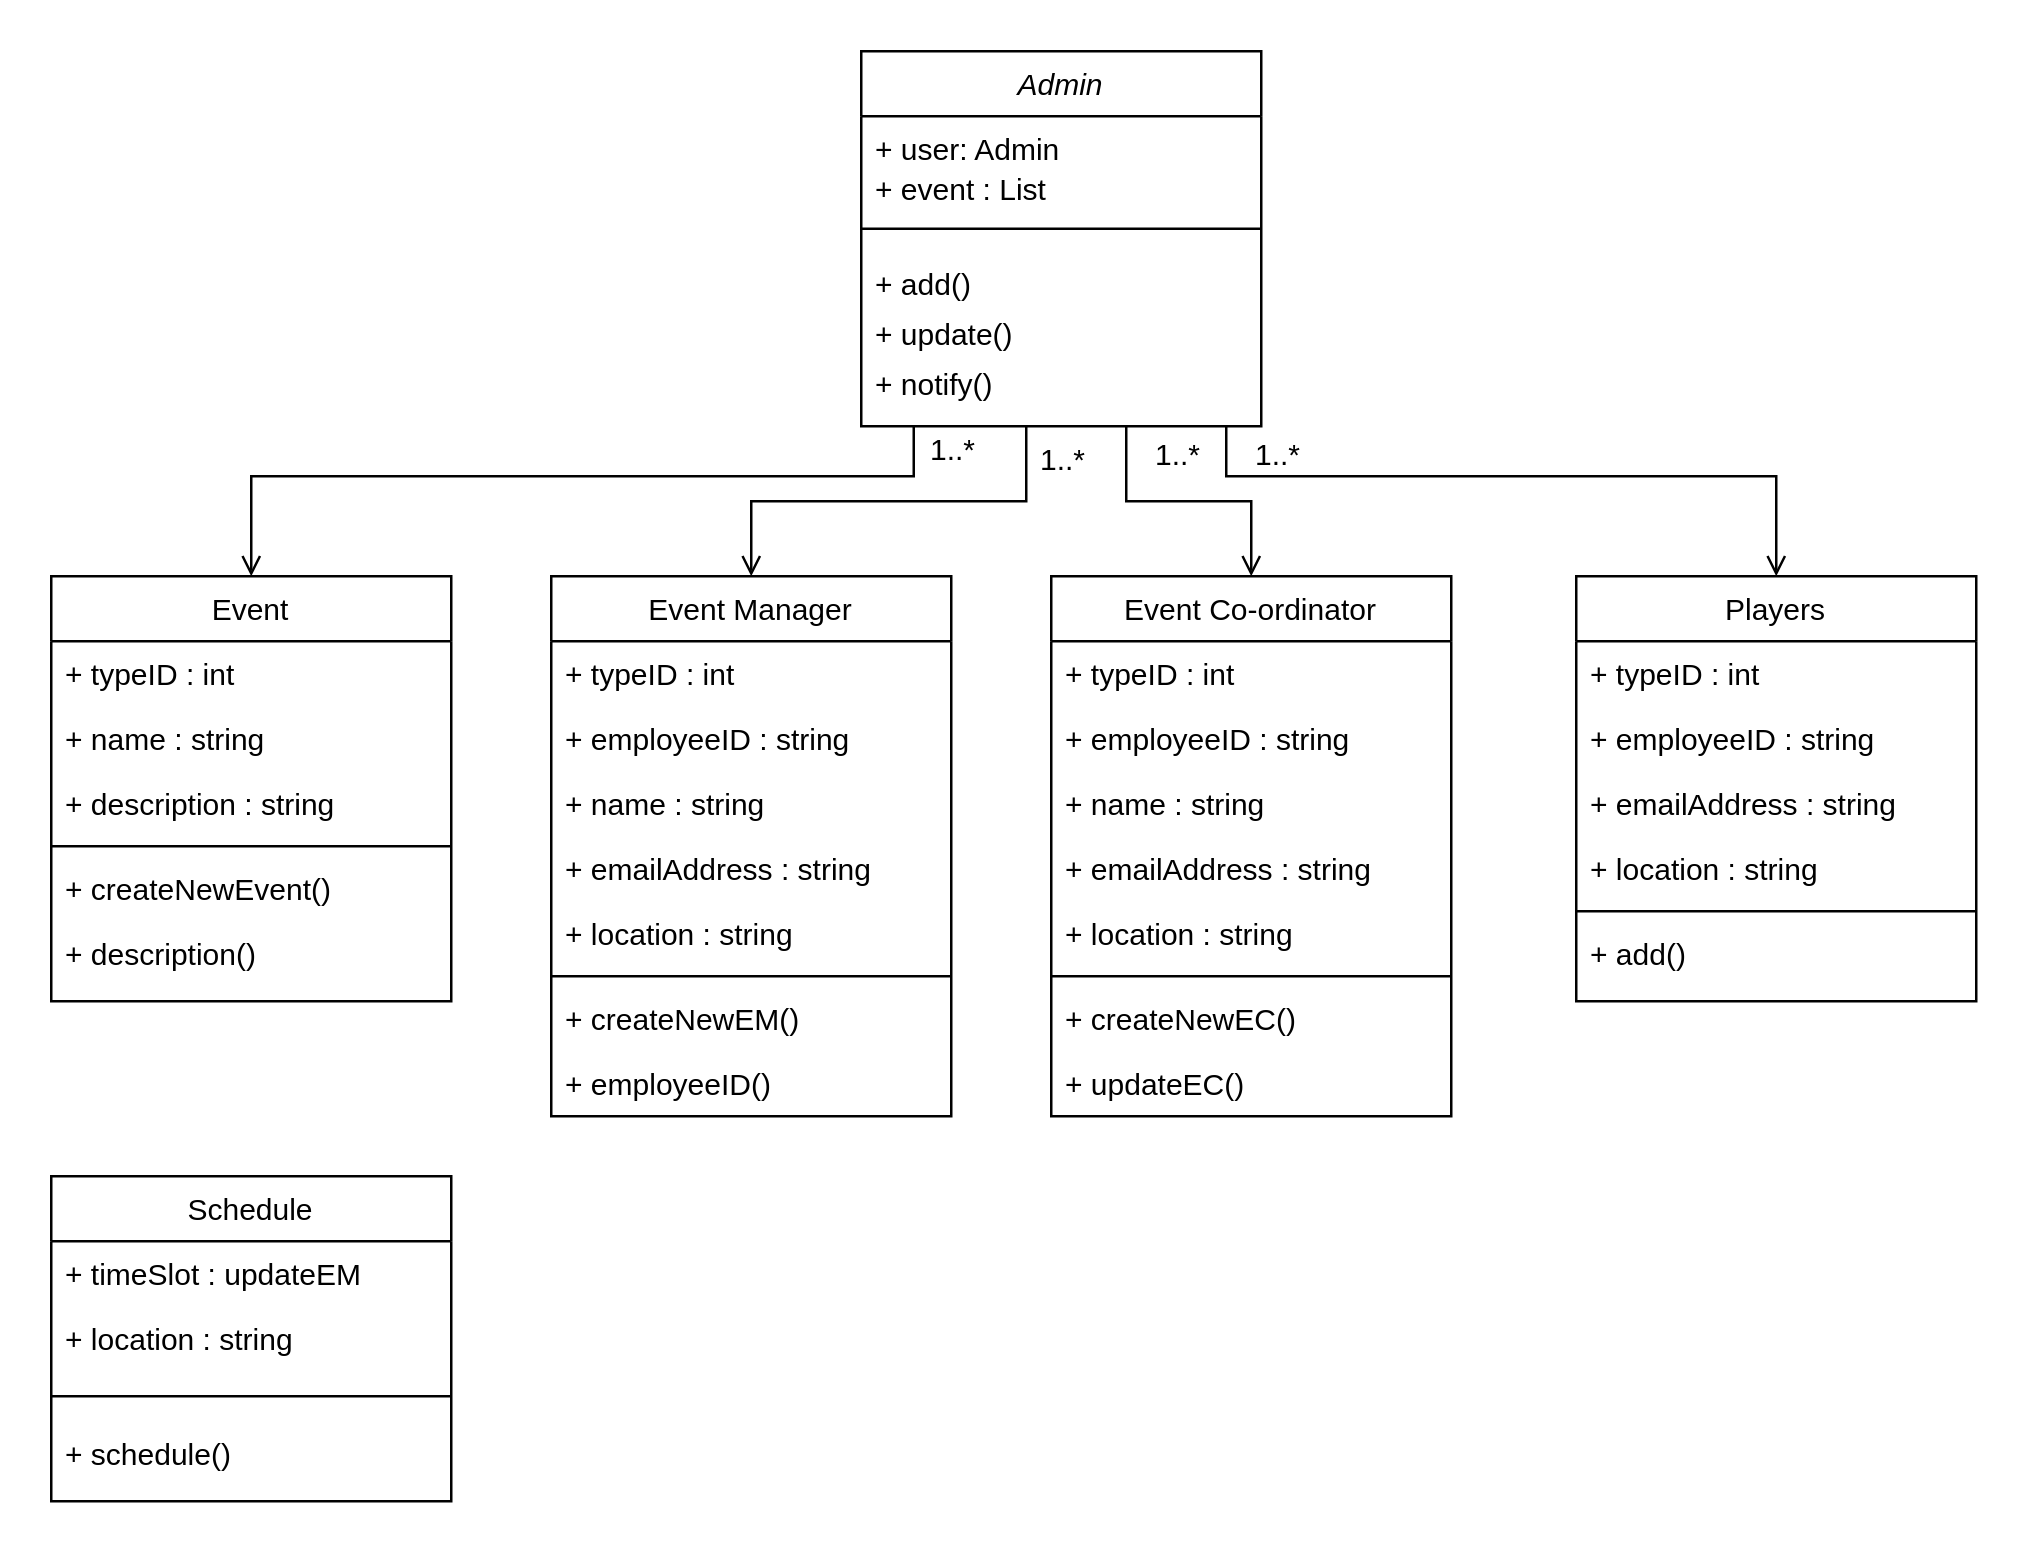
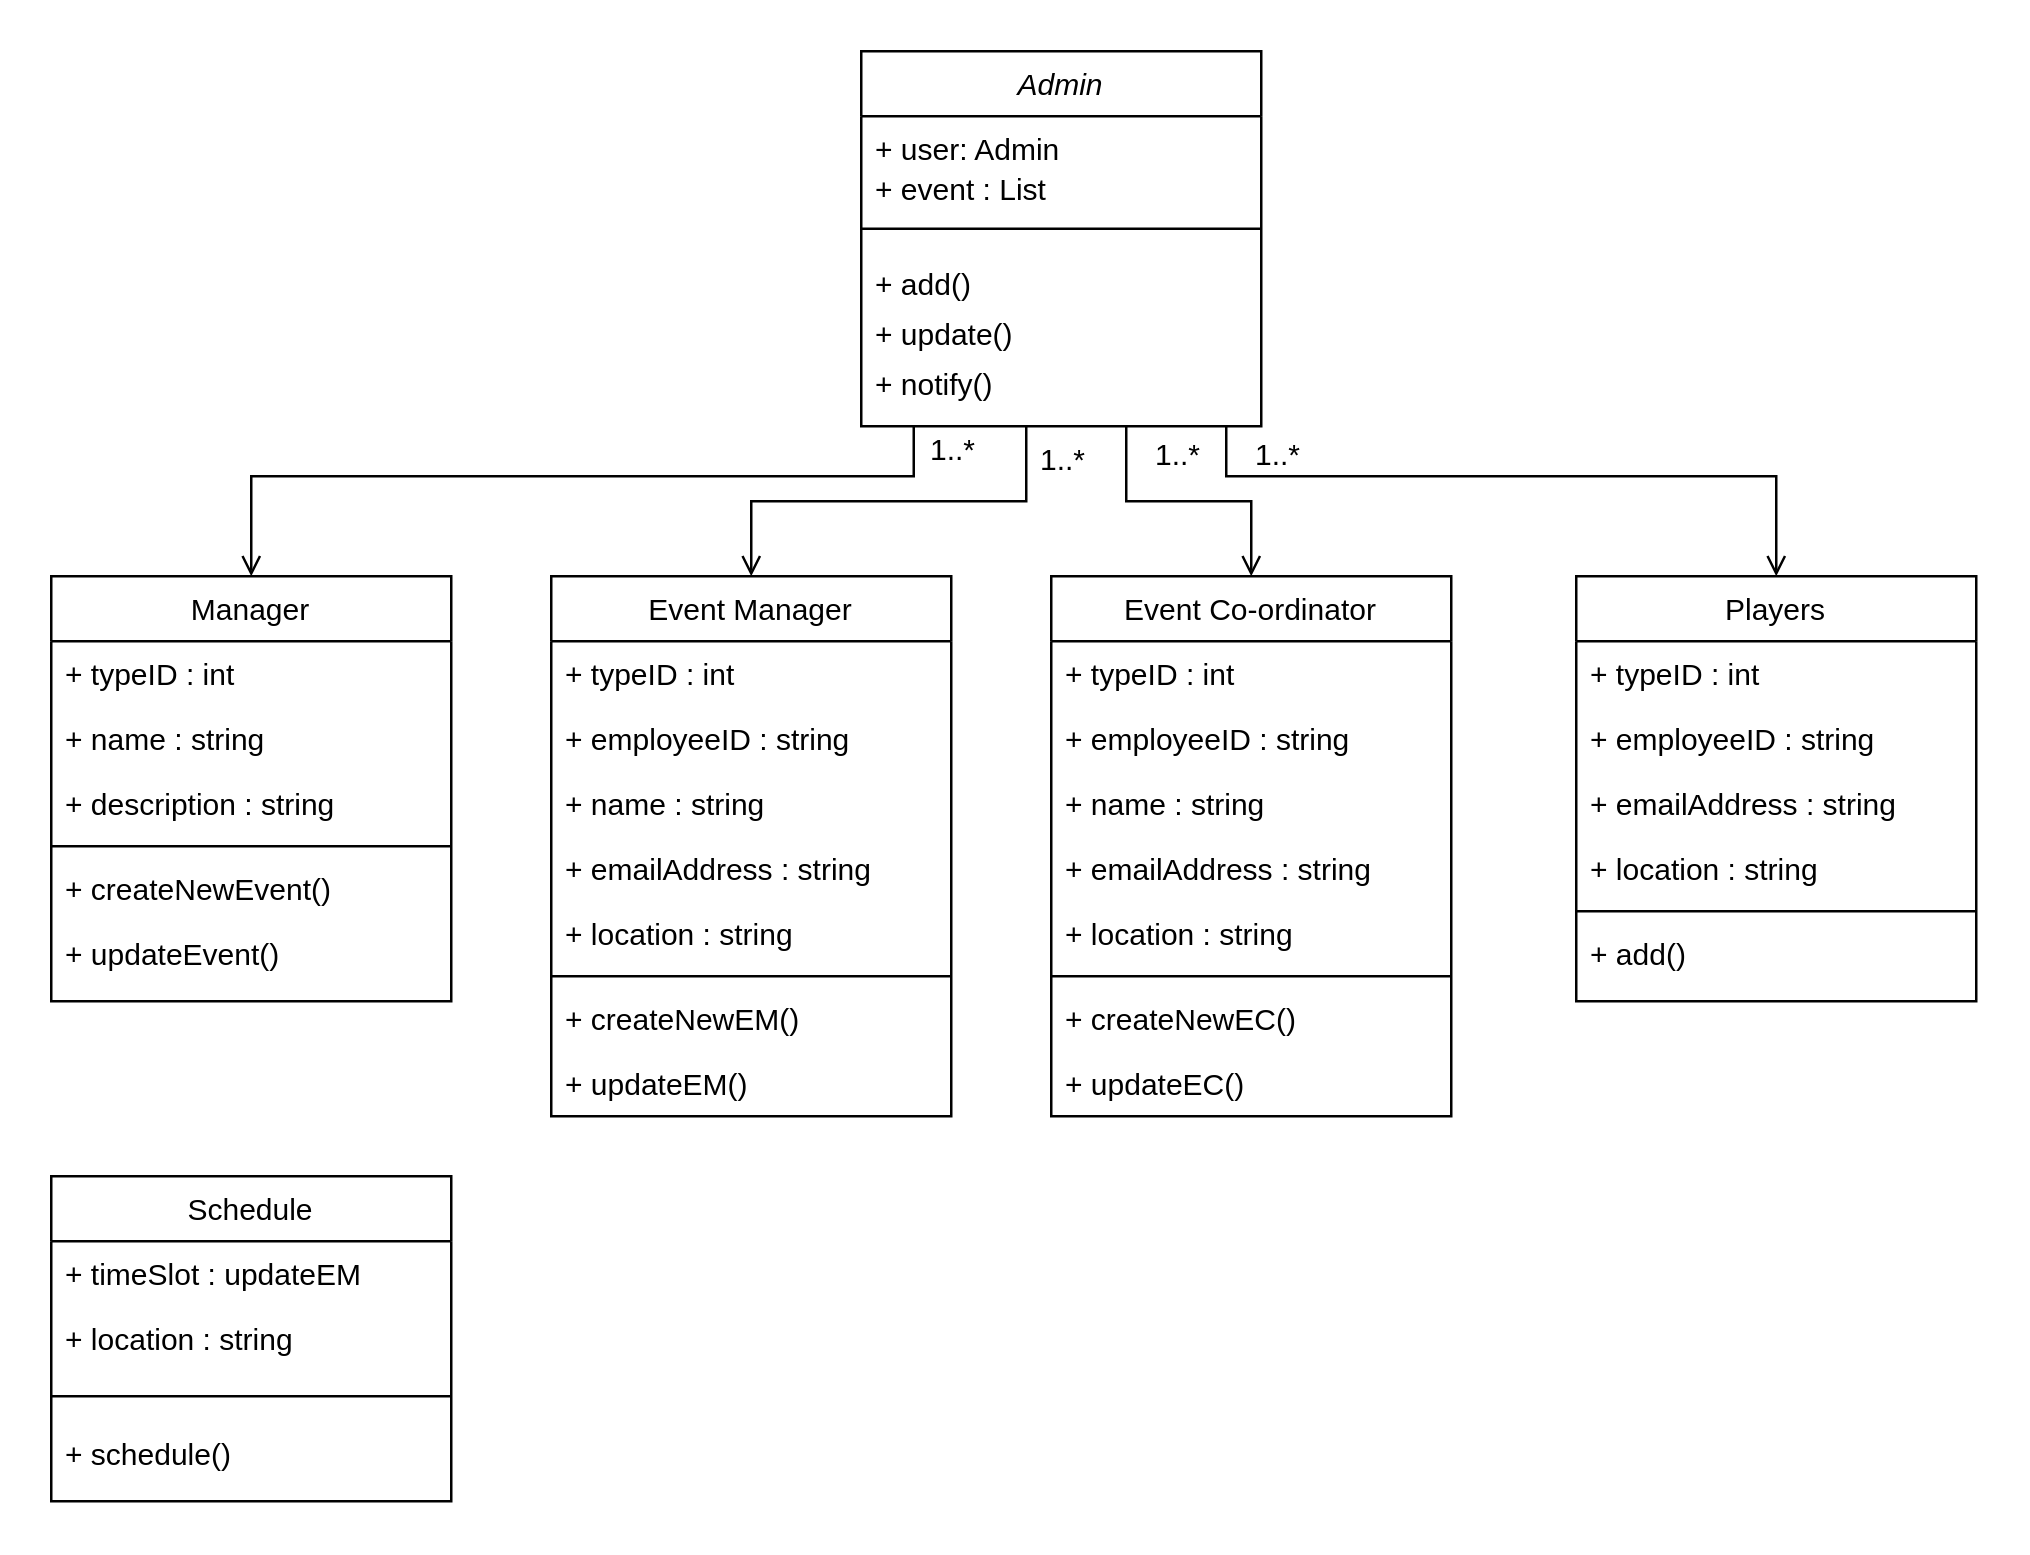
node "Event": label "Event" -> "Manager"
node "+ description()": label "+ description()" -> "+ updateEvent()"
node "+ employeeID()": label "+ employeeID()" -> "+ updateEM()"
